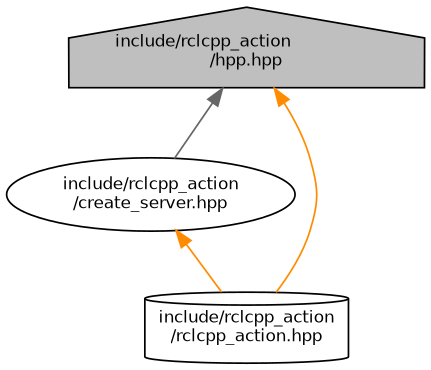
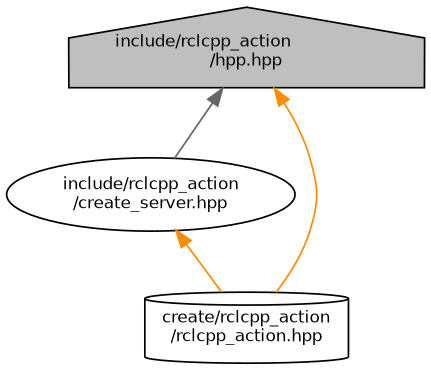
node "include/rclcpp_action /rclcpp_action.hpp": label "include/rclcpp_action /rclcpp_action.hpp" -> "create/rclcpp_action /rclcpp_action.hpp"
